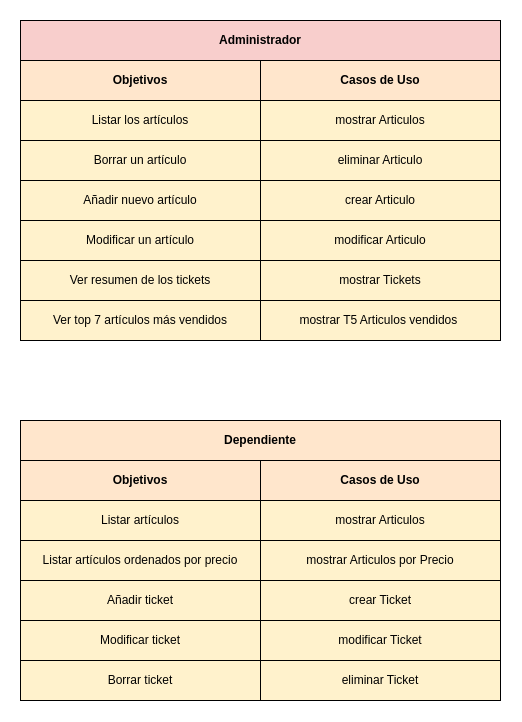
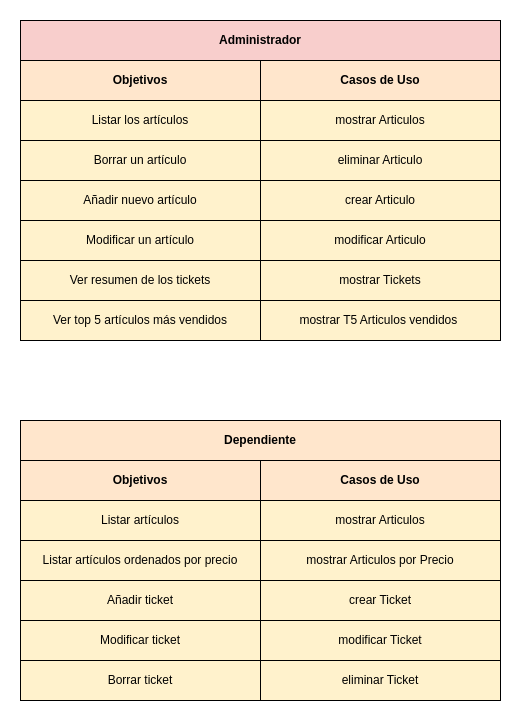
node "Ver top 7 artículos más vendidos": label "Ver top 7 artículos más vendidos" -> "Ver top 5 artículos más vendidos"
